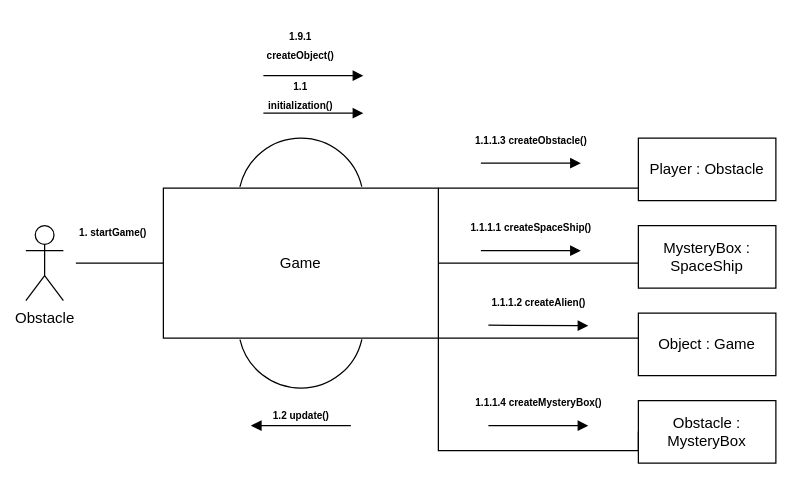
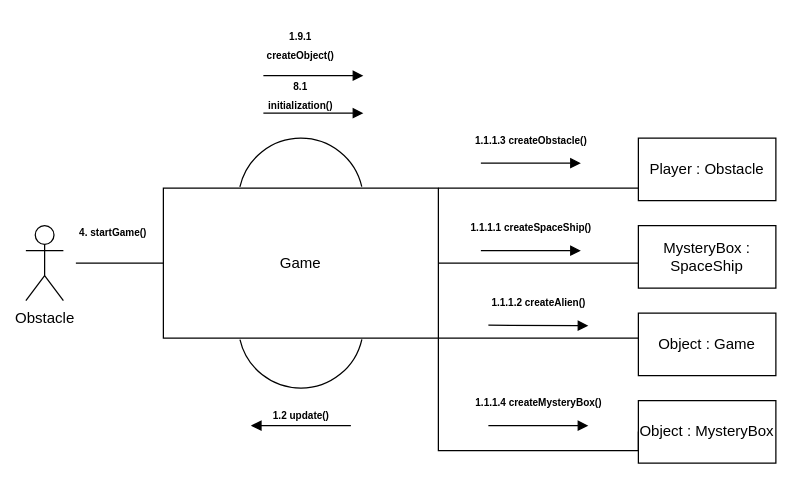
node "1.1 initialization()": label "1.1 initialization()" -> "8.1 initialization()"
node "1. startGame()": label "1. startGame()" -> "4. startGame()"
node "Obstacle : MysteryBox": label "Obstacle : MysteryBox" -> "Object : MysteryBox"
